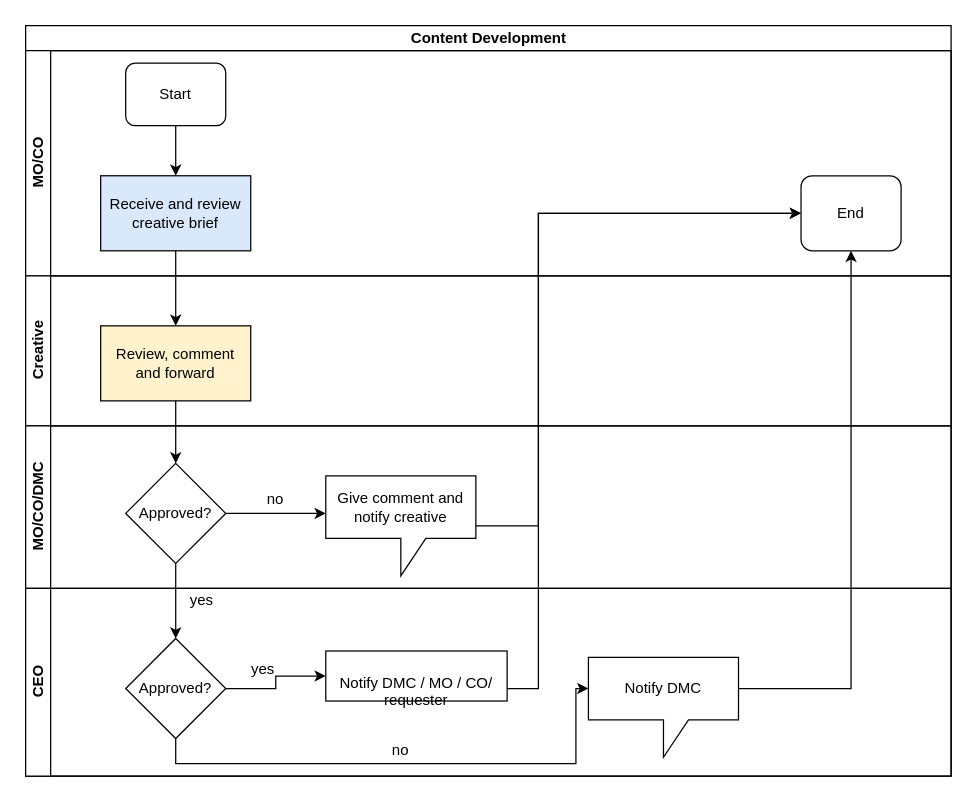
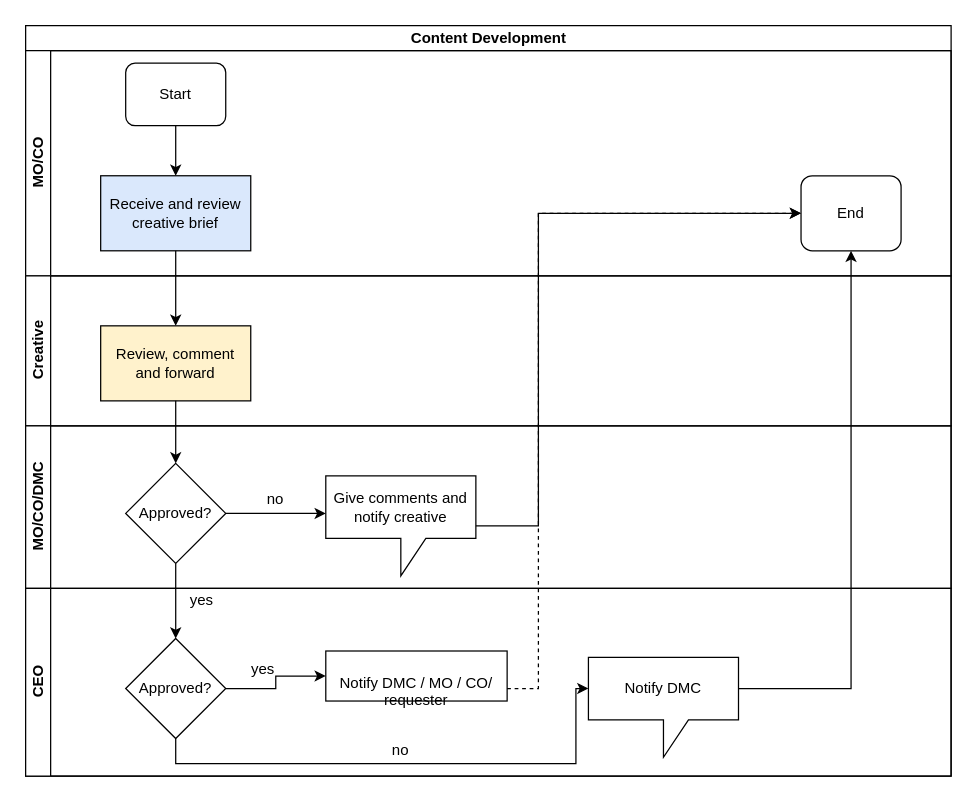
node "Give comment and notify creative": label "Give comment and notify creative" -> "Give comments and notify creative"
edge "Notify DMC / MO / CO/ requester" -> "End": style solid -> dashed
